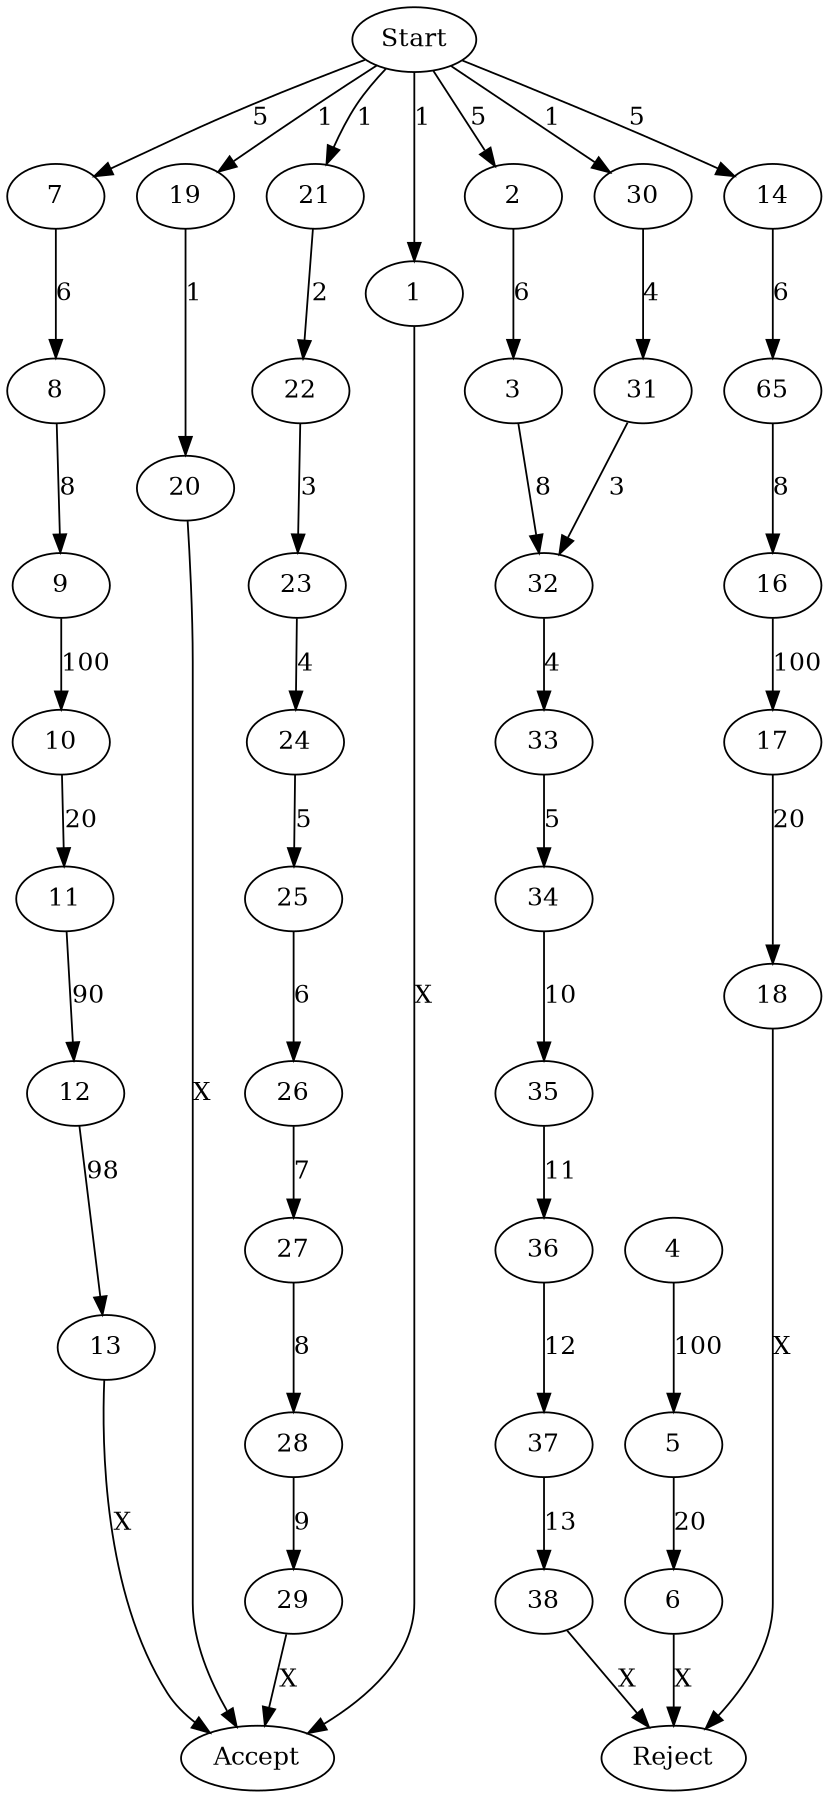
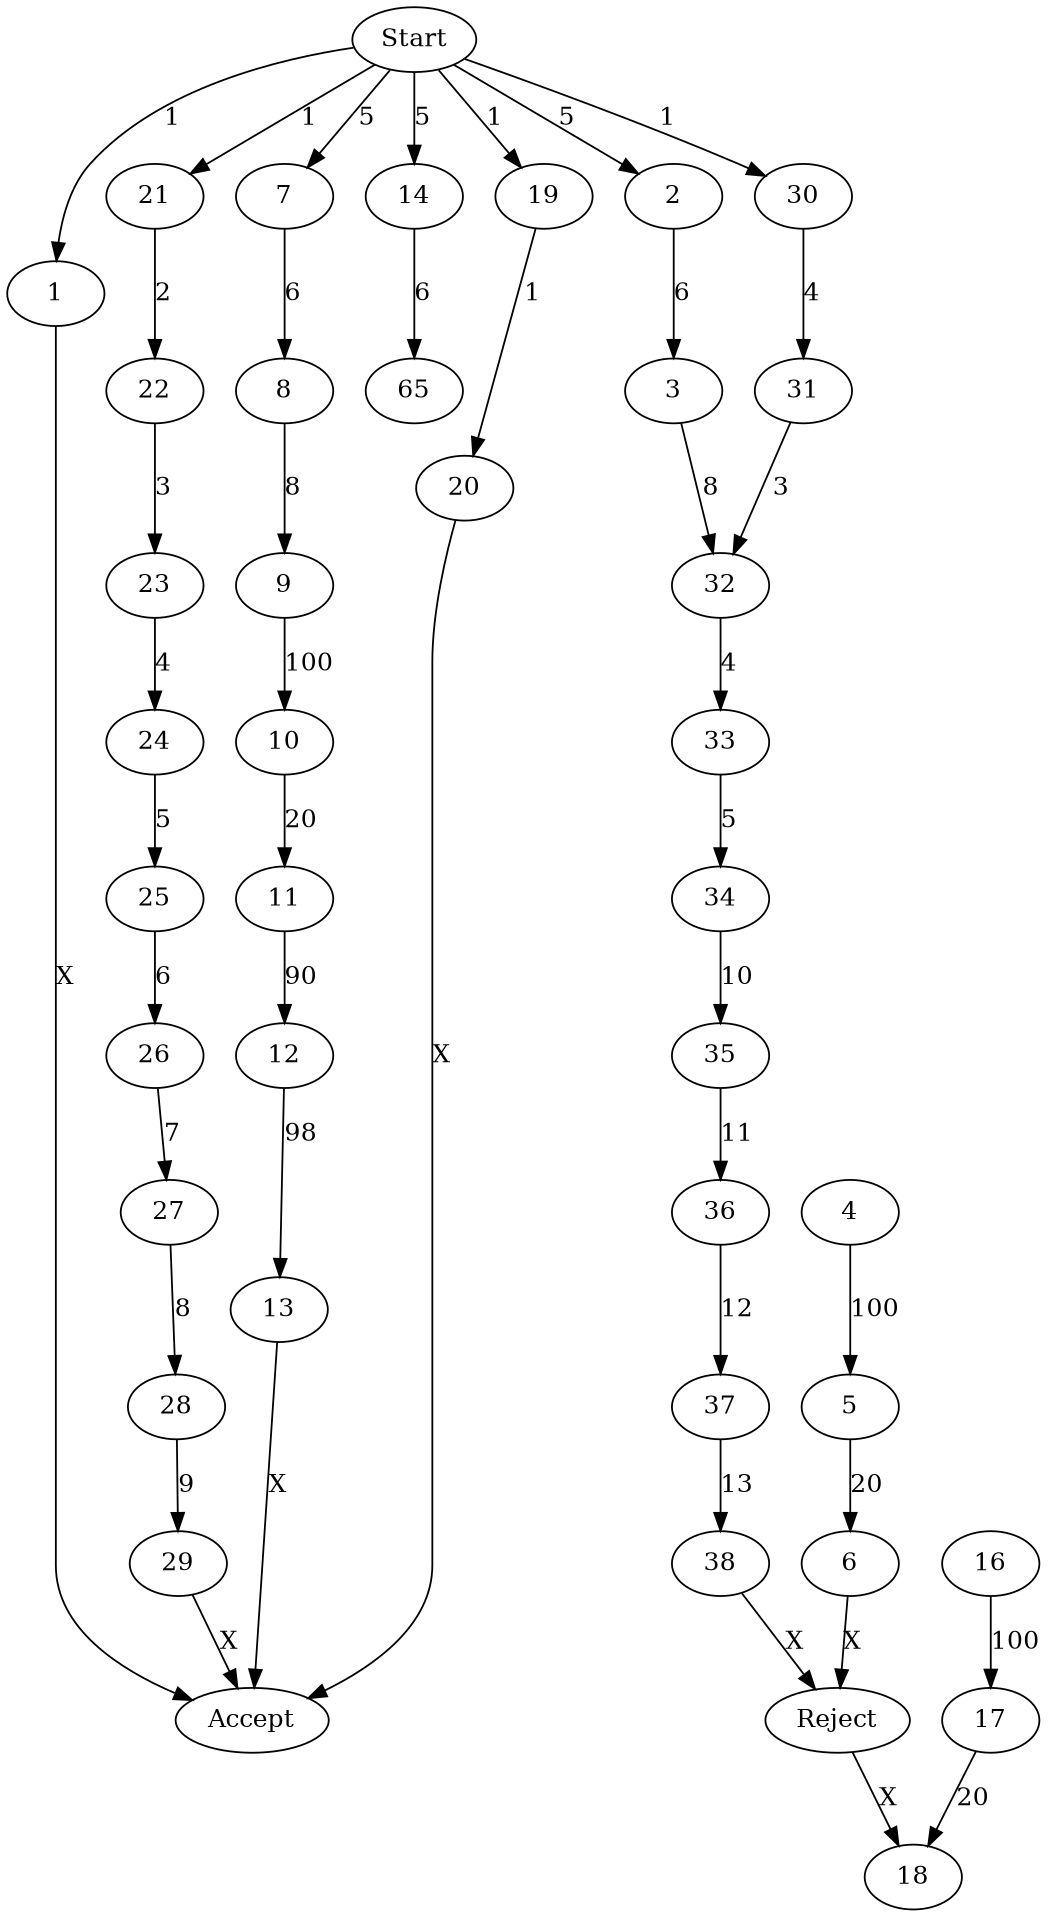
edge "65" -> "16": removed, label "8"
edge "18" -> "Reject": reversed
